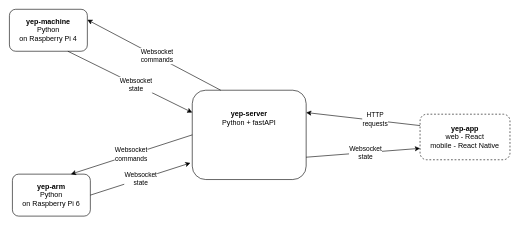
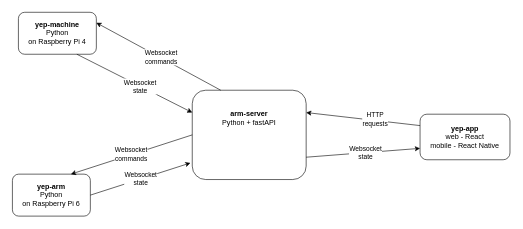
node "yep-machine Python on Raspberry Pi 4": moved (48, 30) -> (57, 33)
node "yep-server Python + fastAPI": label "yep-server Python + fastAPI" -> "arm-server Python + fastAPI"
node "yep-app web - React mobile - React Native": style dashed -> solid
